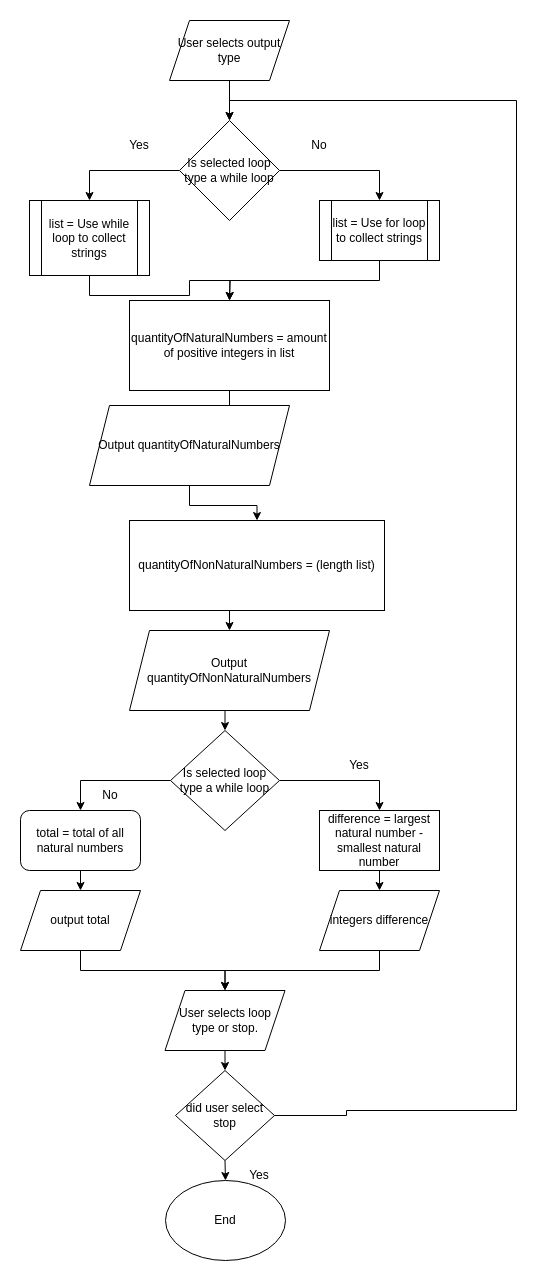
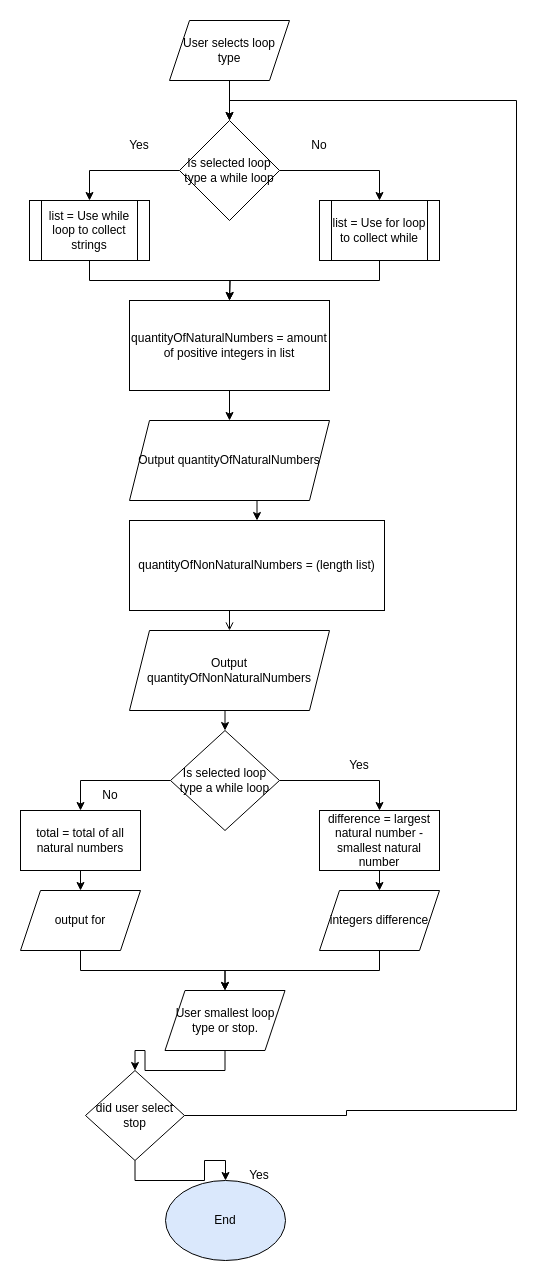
node "User selects output type": label "User selects output type" -> "User selects loop type"
node "list = Use for loop to collect strings": label "list = Use for loop to collect strings" -> "list = Use for loop to collect while"
node "list = Use while loop to collect strings": size 120x75 -> 120x60
node "Output quantityOfNaturalNumbers": moved (190, 446) -> (230, 461)
edge "quantityOfNonNaturalNumbers = (length list)" -> "Output quantityOfNonNaturalNumbers": arrowhead classic -> open
node "total = total of all natural numbers": shape rounded rectangle -> rectangle
node "output total": label "output total" -> "output for"
node "User selects loop type or stop.": label "User selects loop type or stop." -> "User smallest loop type or stop."
node "did user select stop": moved (225, 1116) -> (135, 1116)
node "End": fillcolor #ffffff -> #dae8fc
